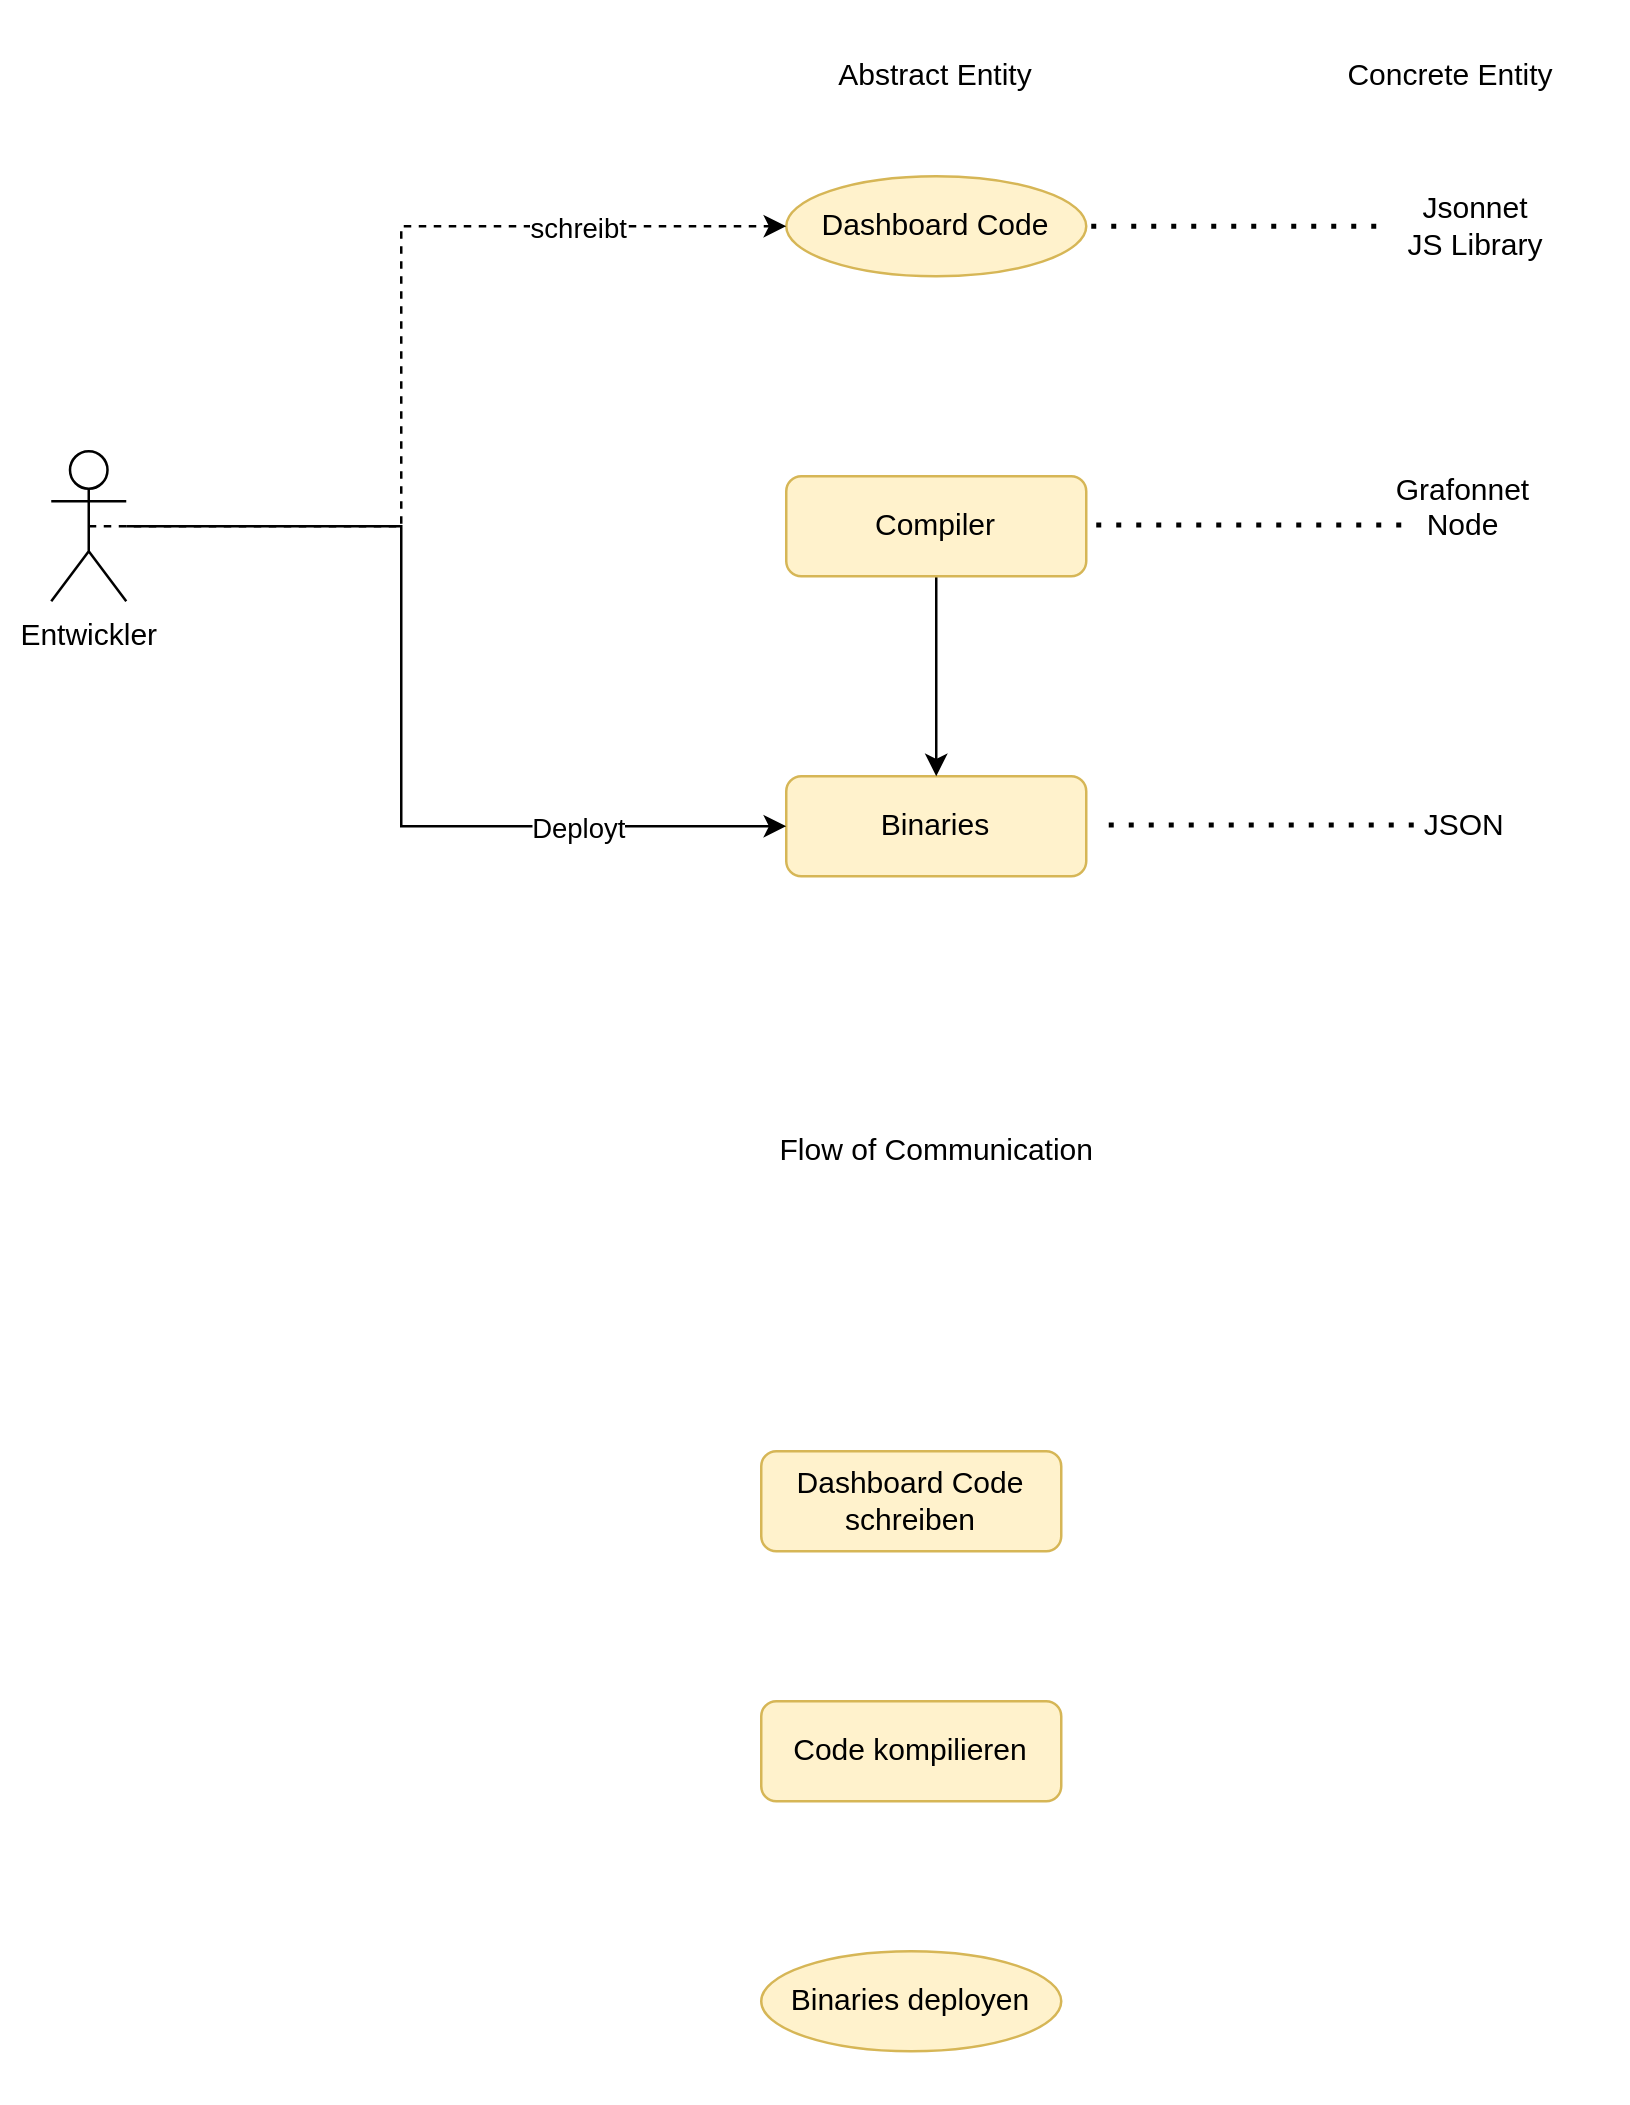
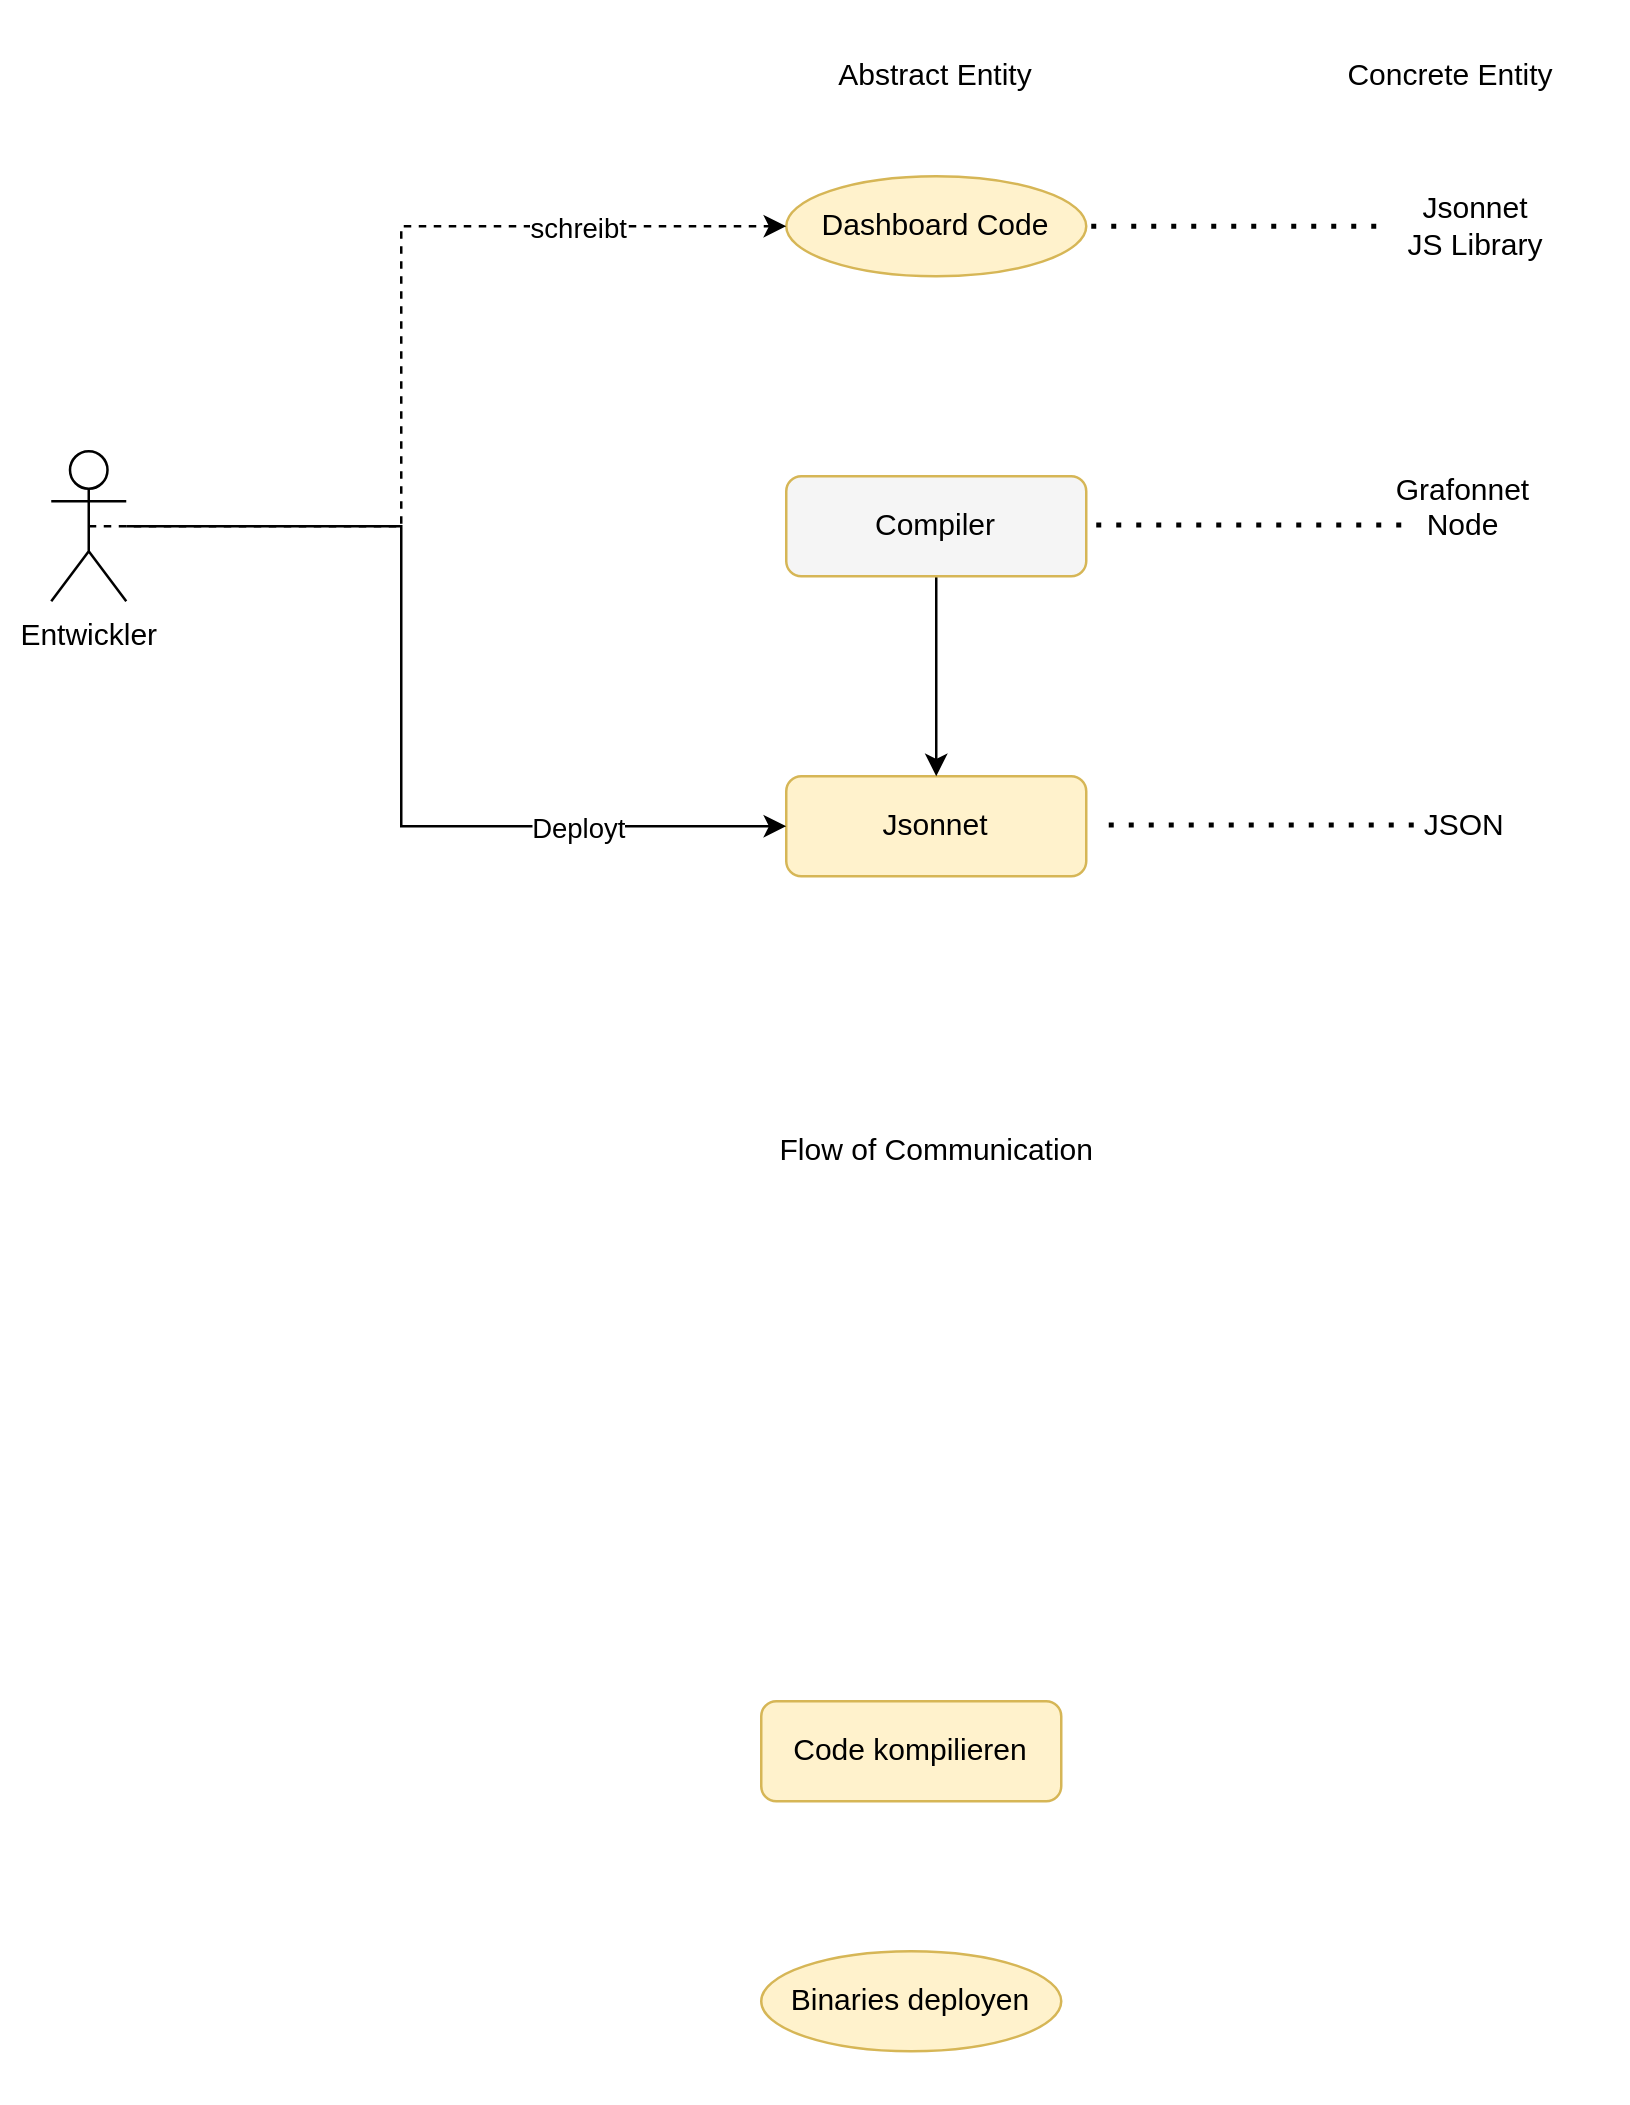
node "Compiler": fillcolor #fff2cc -> #f5f5f5
node "Binaries": label "Binaries" -> "Jsonnet"
node "Dashboard Code schreiben": removed
